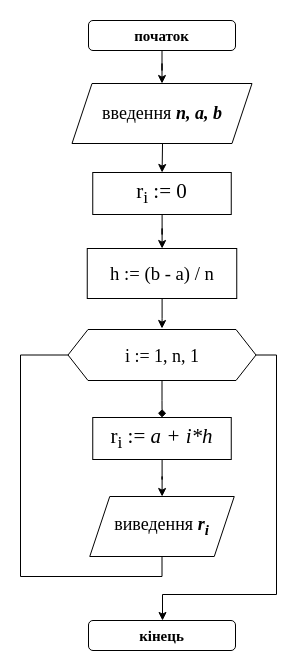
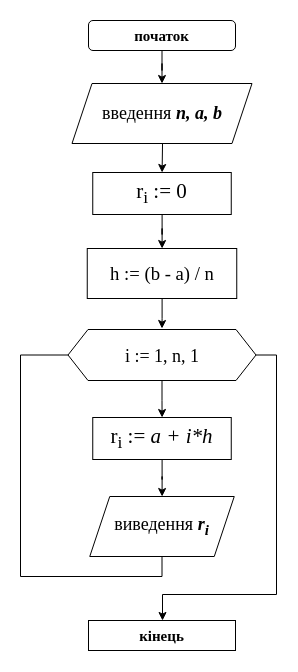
edge "i := 1, n, 1" -> "ri := a + i*h": arrowhead diamond -> classic
node "кінець": shape rounded rectangle -> rectangle
